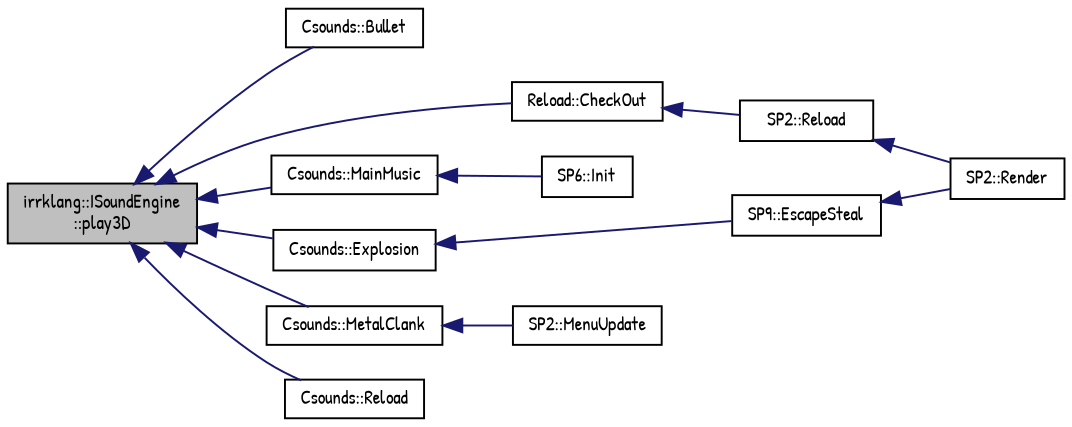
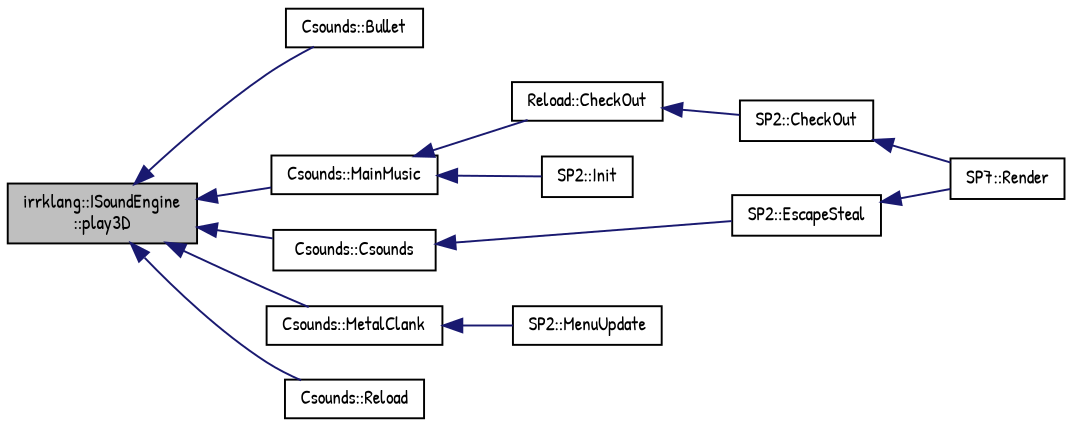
node "SP2::Reload": label "SP2::Reload" -> "SP2::CheckOut"
edge "Reload::CheckOut" -> "irrklang::ISoundEngine ::play3D": now "Reload::CheckOut" -> "Csounds::MainMusic"
node "SP6::Init": label "SP6::Init" -> "SP2::Init"
node "SP2::Render": label "SP2::Render" -> "SP7::Render"
node "SP9::EscapeSteal": label "SP9::EscapeSteal" -> "SP2::EscapeSteal"
node "Csounds::Explosion": label "Csounds::Explosion" -> "Csounds::Csounds"
